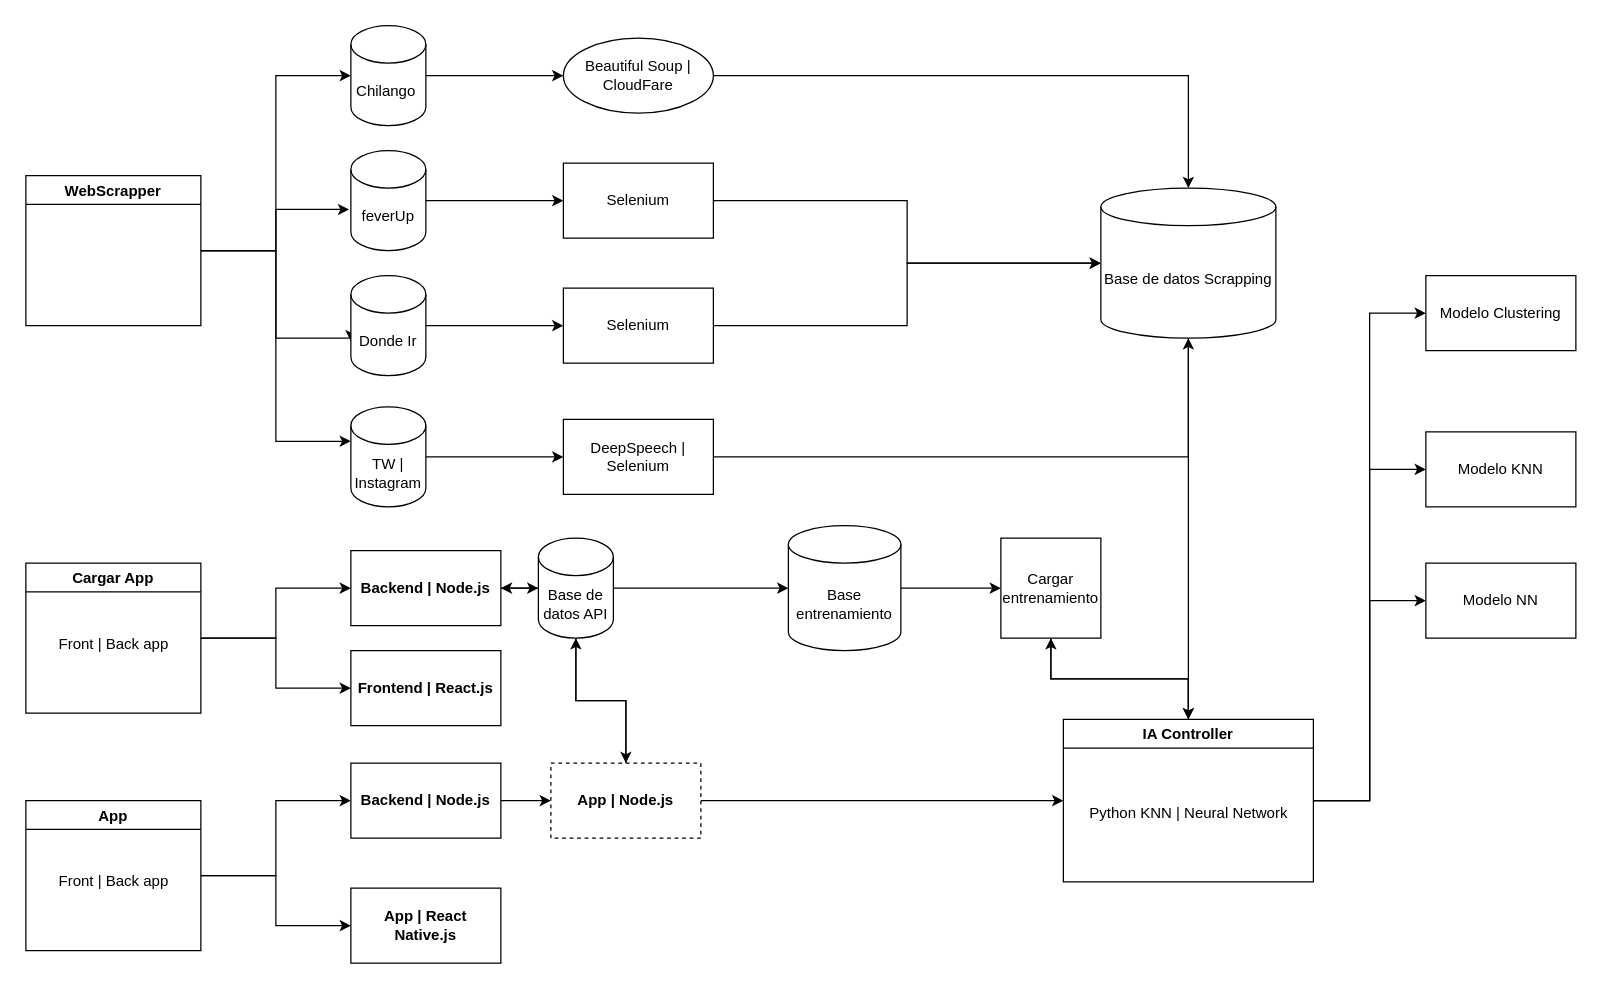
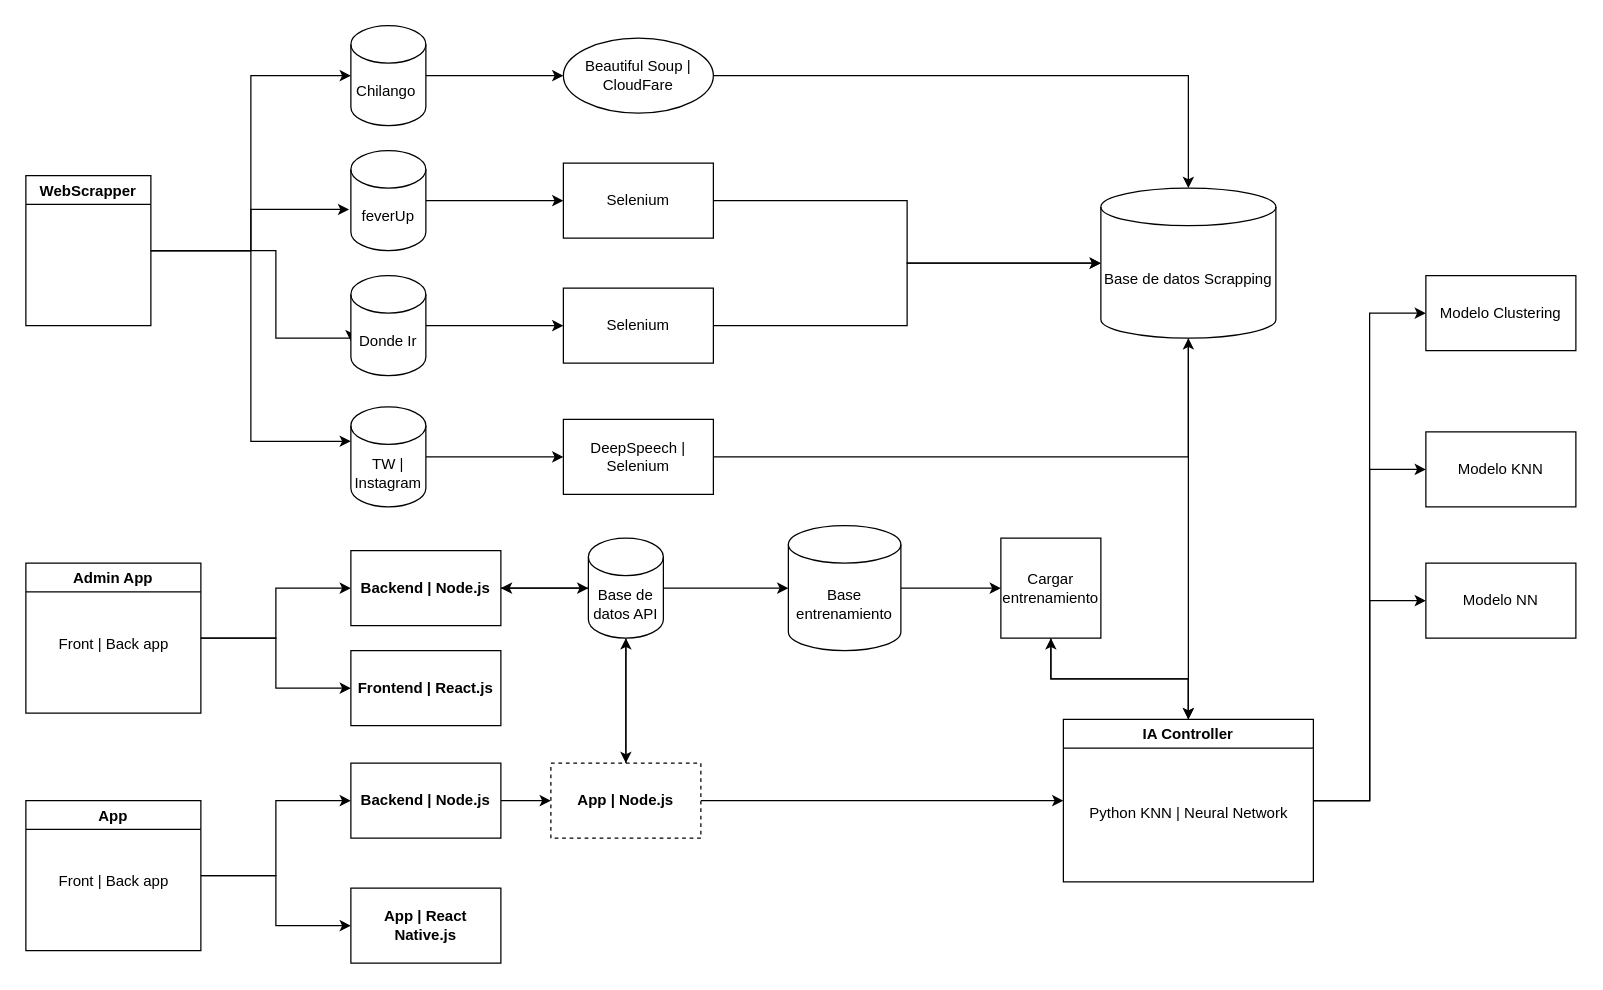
node "WebScrapper": size 175x150 -> 125x150
node "Cargar App": label "Cargar App" -> "Admin App"
node "Base de datos API": moved (576, 588) -> (626, 588)
